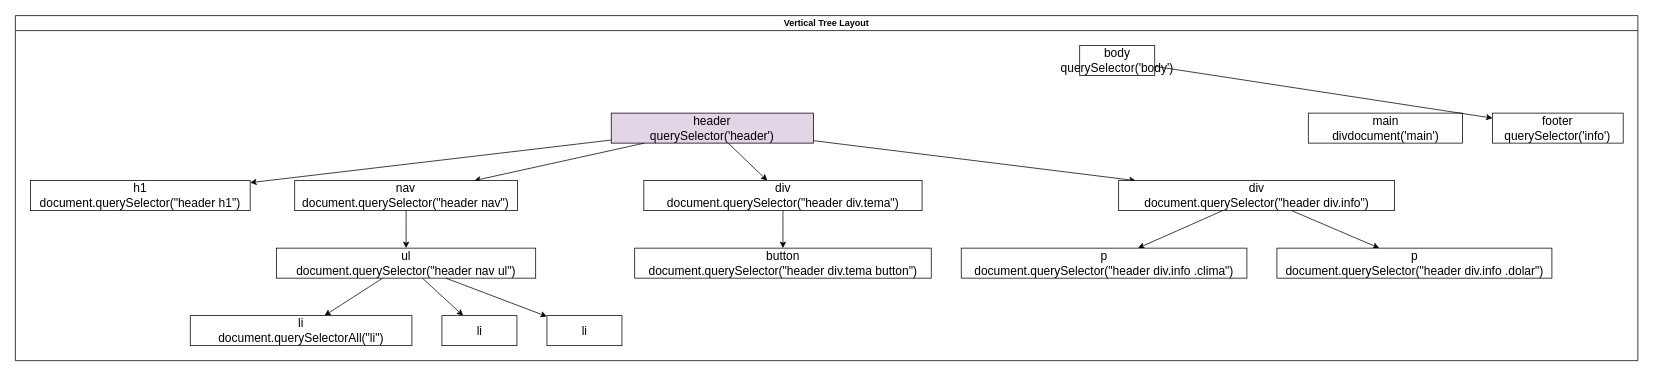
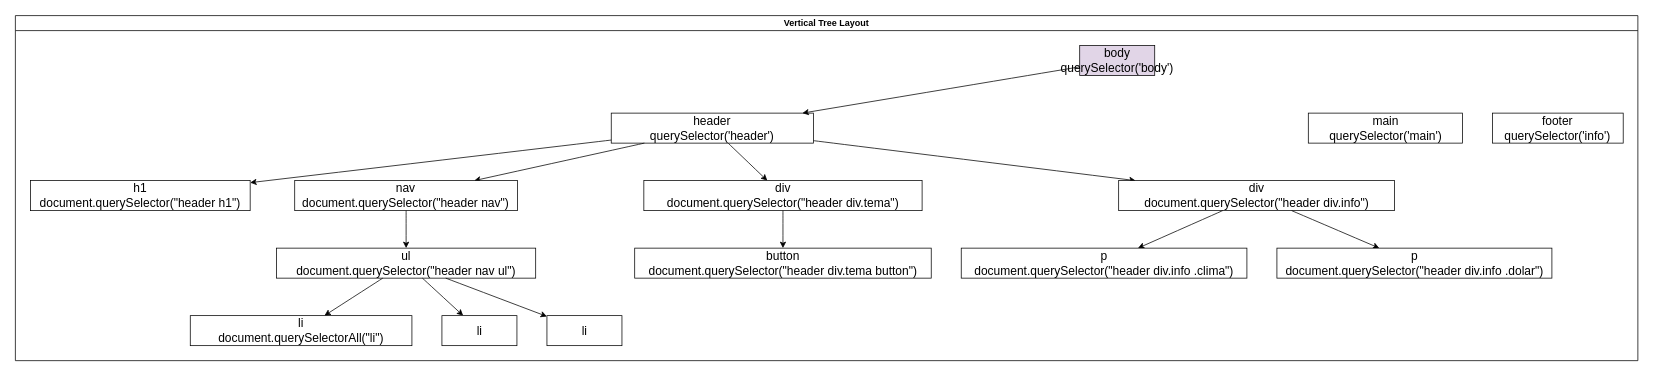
node "body querySelector('body')": fillcolor #ffffff -> #e1d5e7
edge "body querySelector('body')" -> "footer querySelector('info')": now "body querySelector('body')" -> "header querySelector('header')"
node "header querySelector('header')": fillcolor #e1d5e7 -> #ffffff
node "main divdocument('main')": label "main divdocument('main')" -> "main querySelector('main')"
